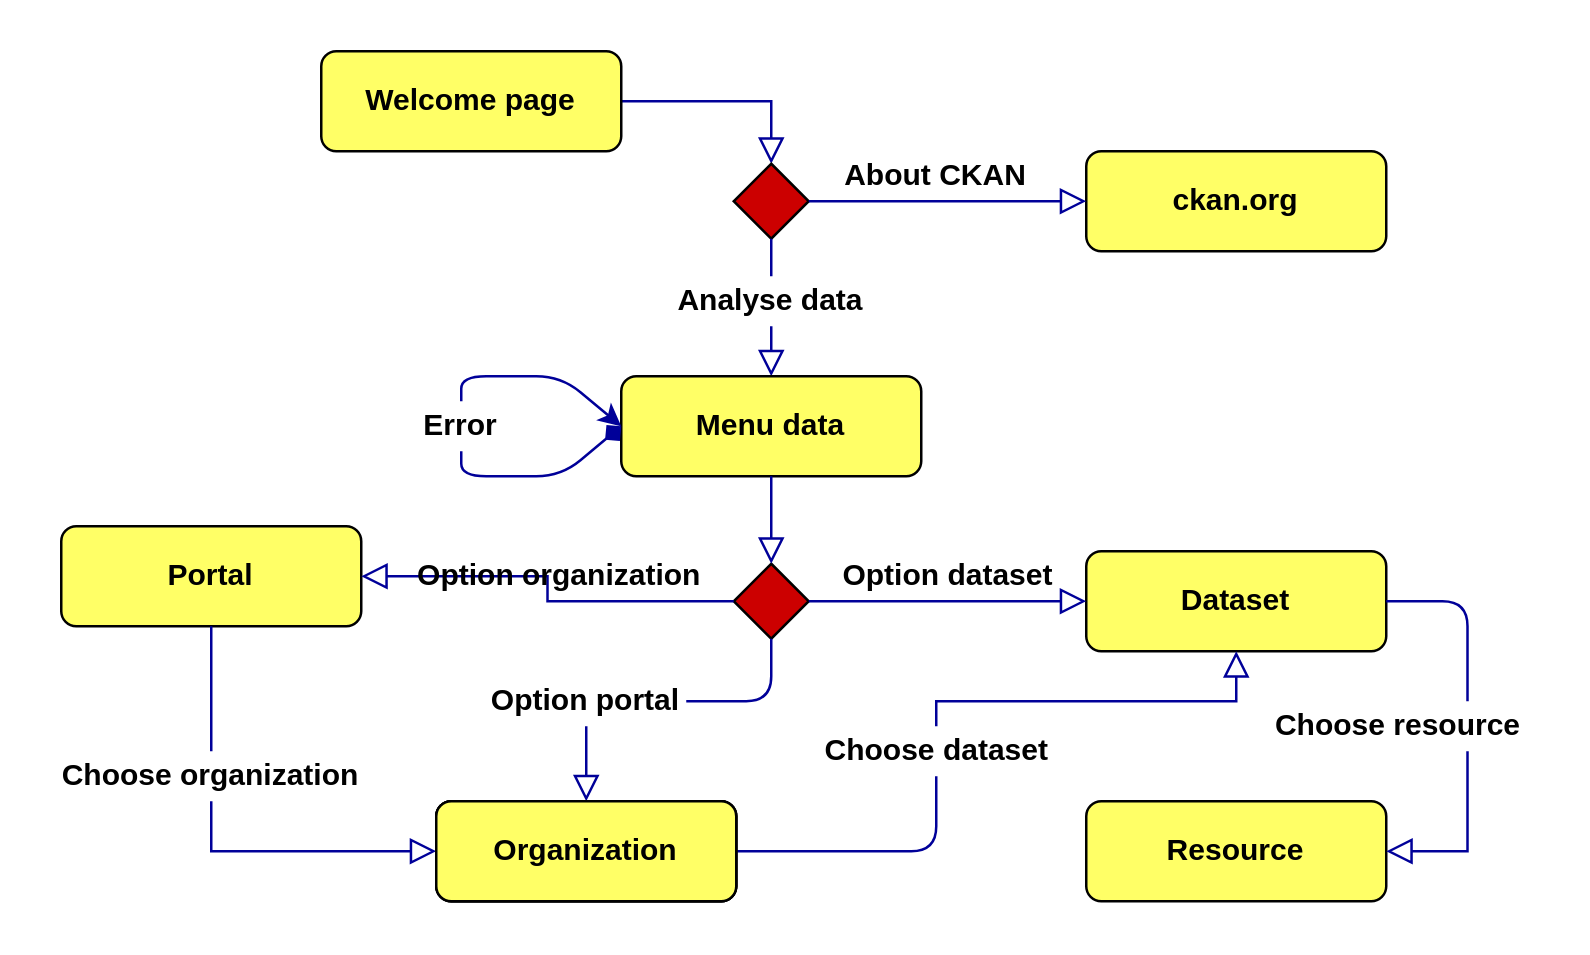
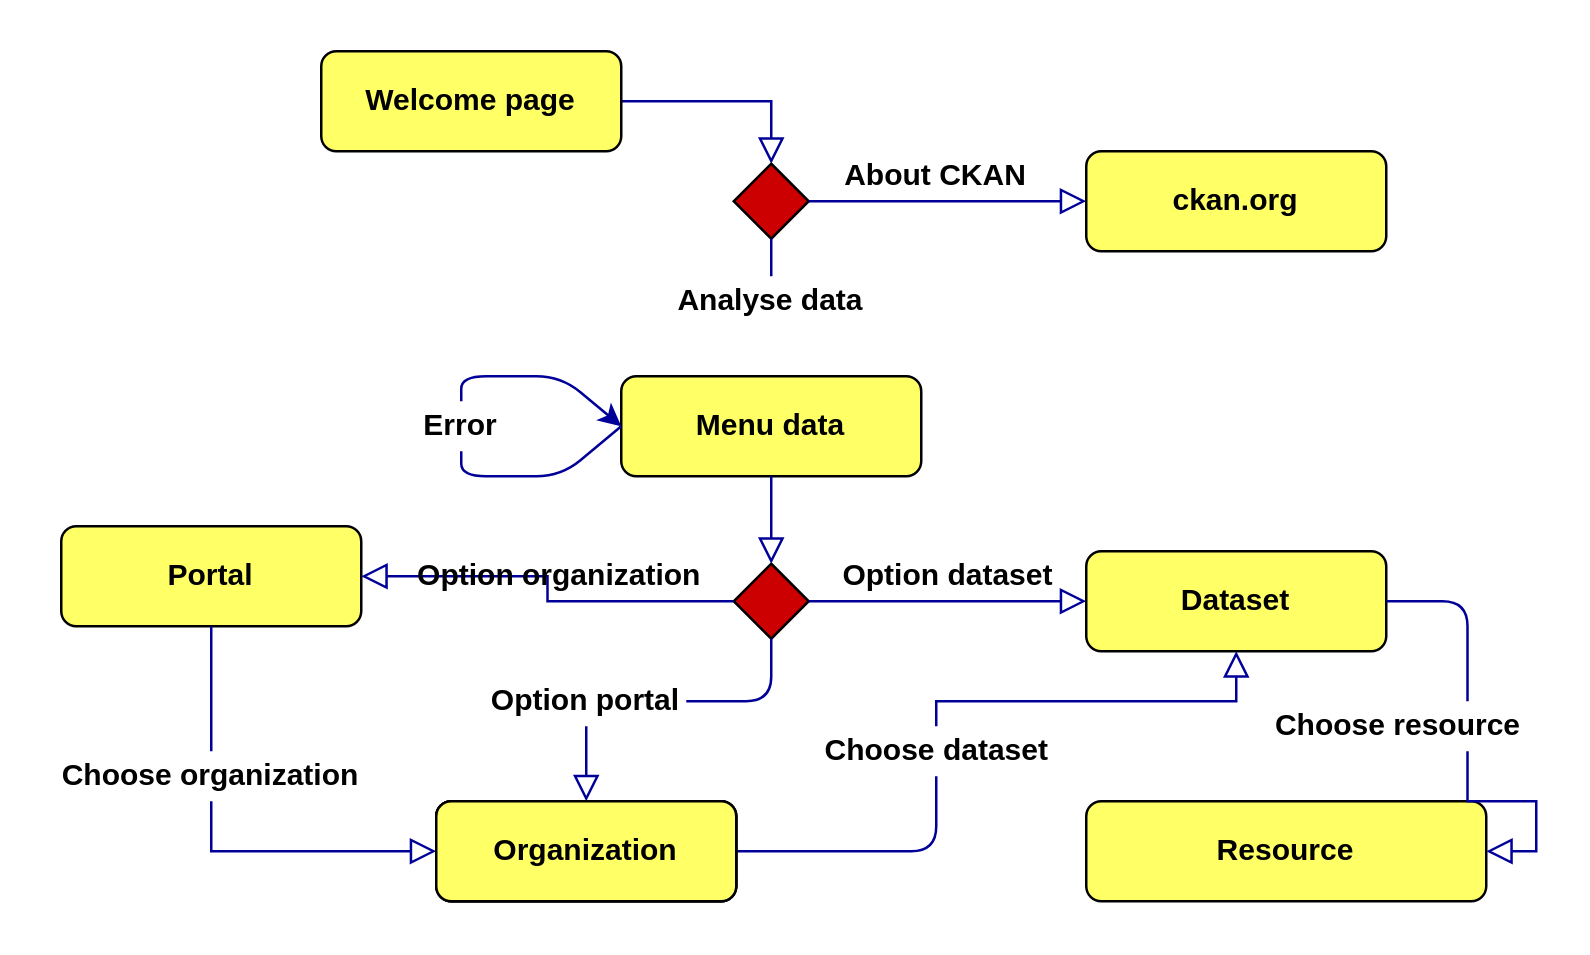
edge "Analyse data" -> "Menu data": removed
edge "Error" -> "Menu data": arrowhead diamond -> none
node "Resource": size 300x100 -> 400x100
